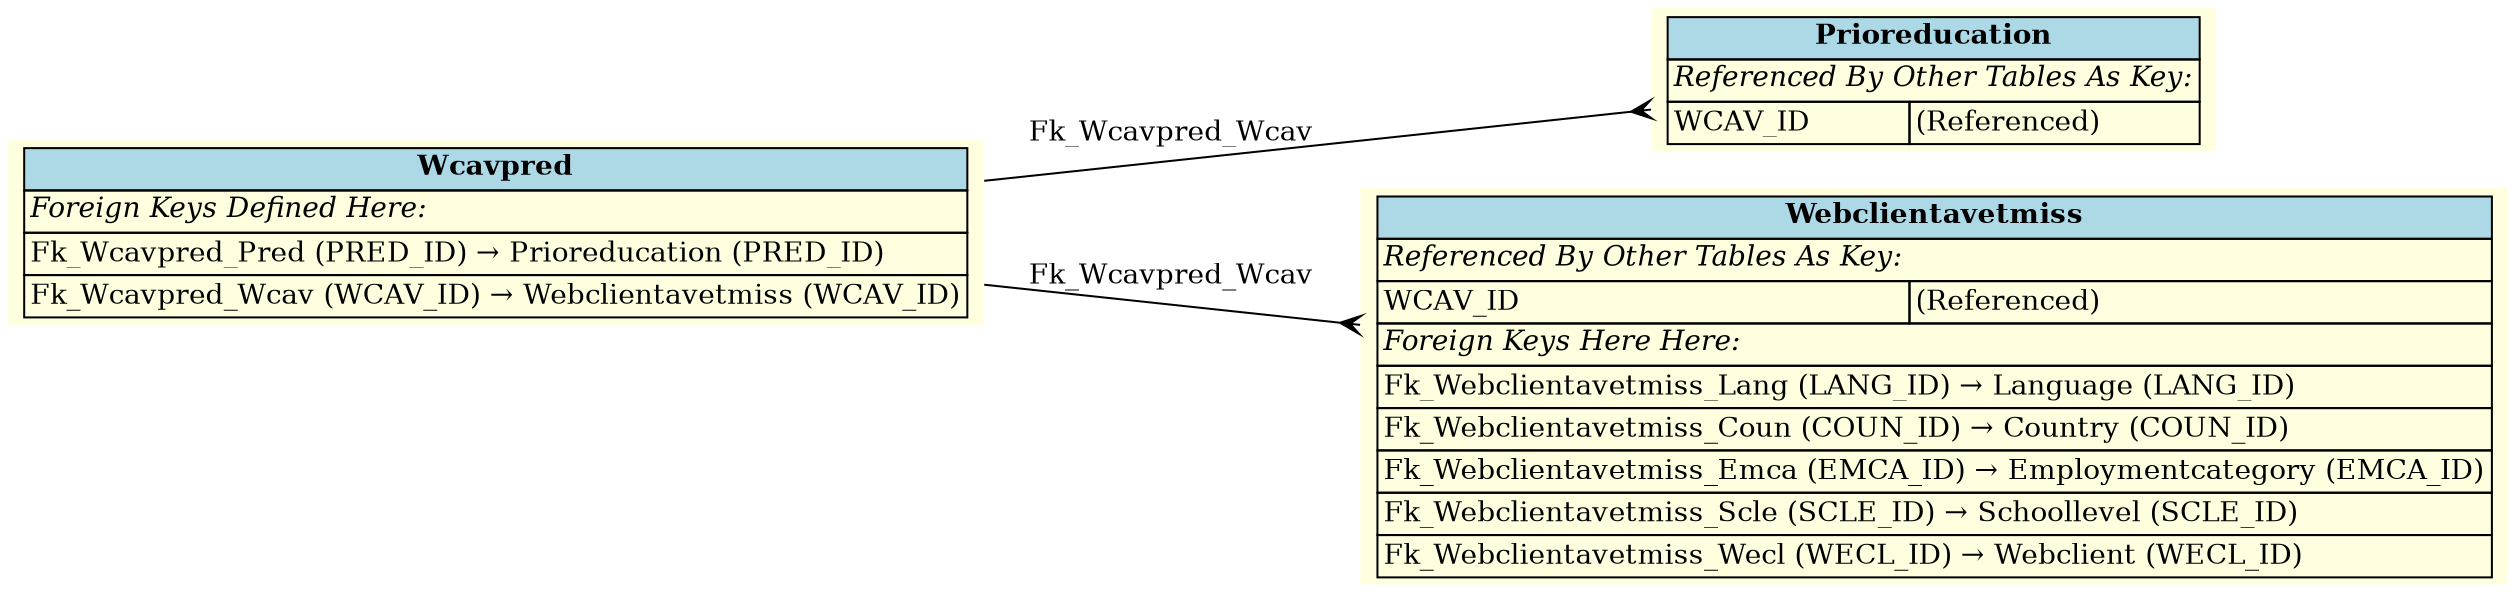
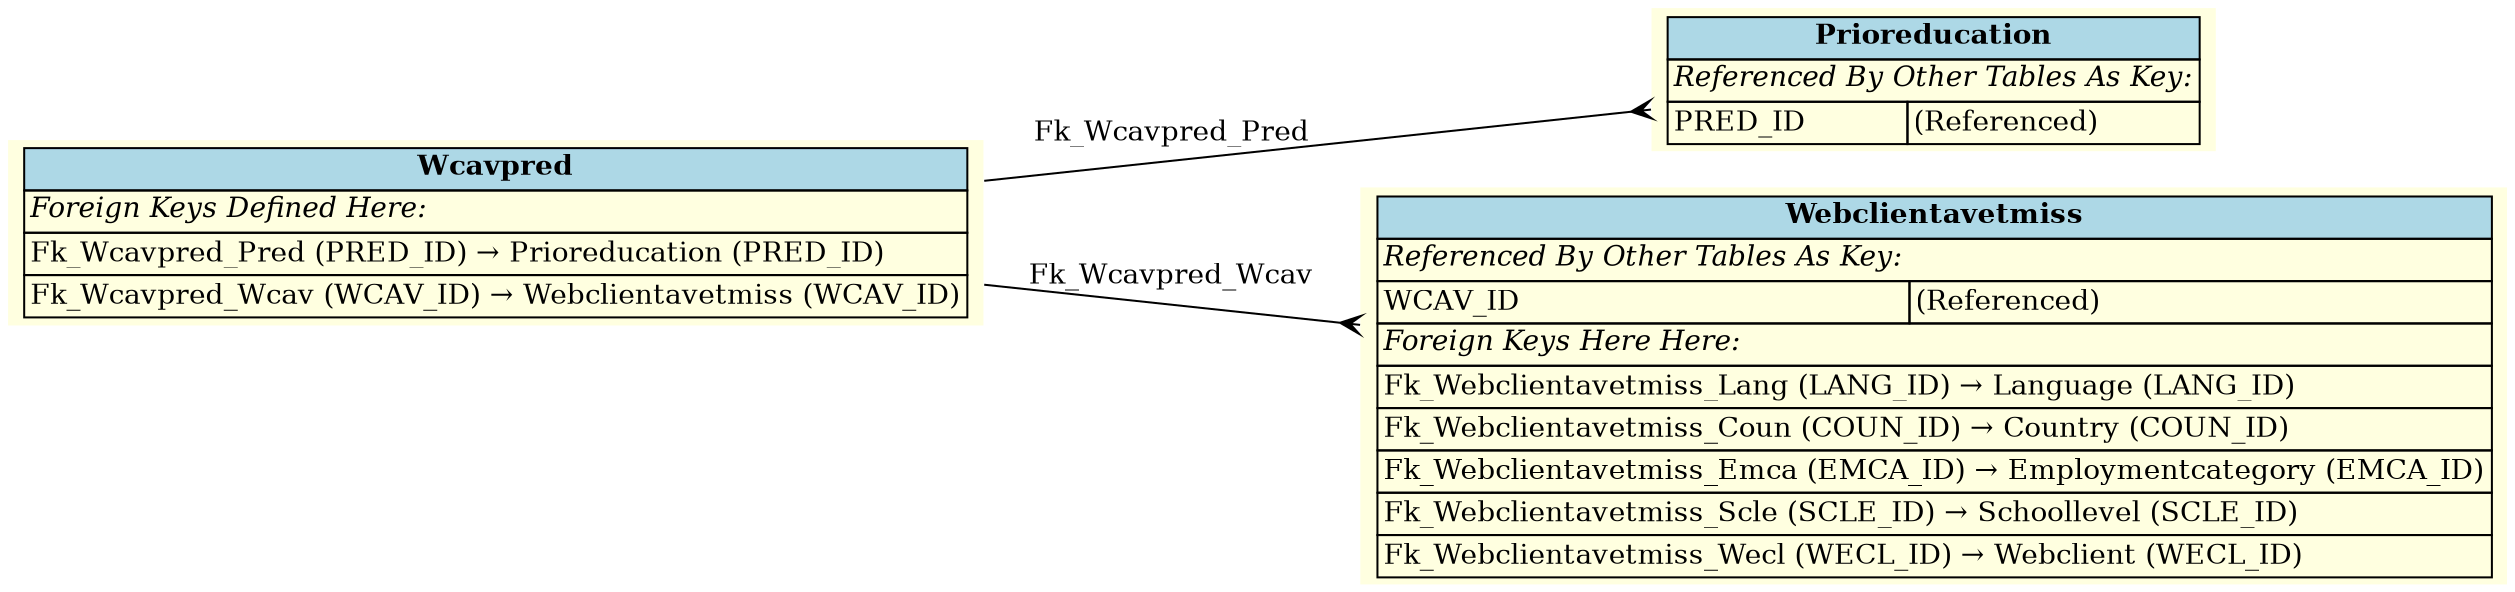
node "Prioreducation": text "WCAV_ID" -> "PRED_ID"
edge "Prioreducation" -- "Wcavpred": label " Fk_Wcavpred_Wcav " -> " Fk_Wcavpred_Pred "
